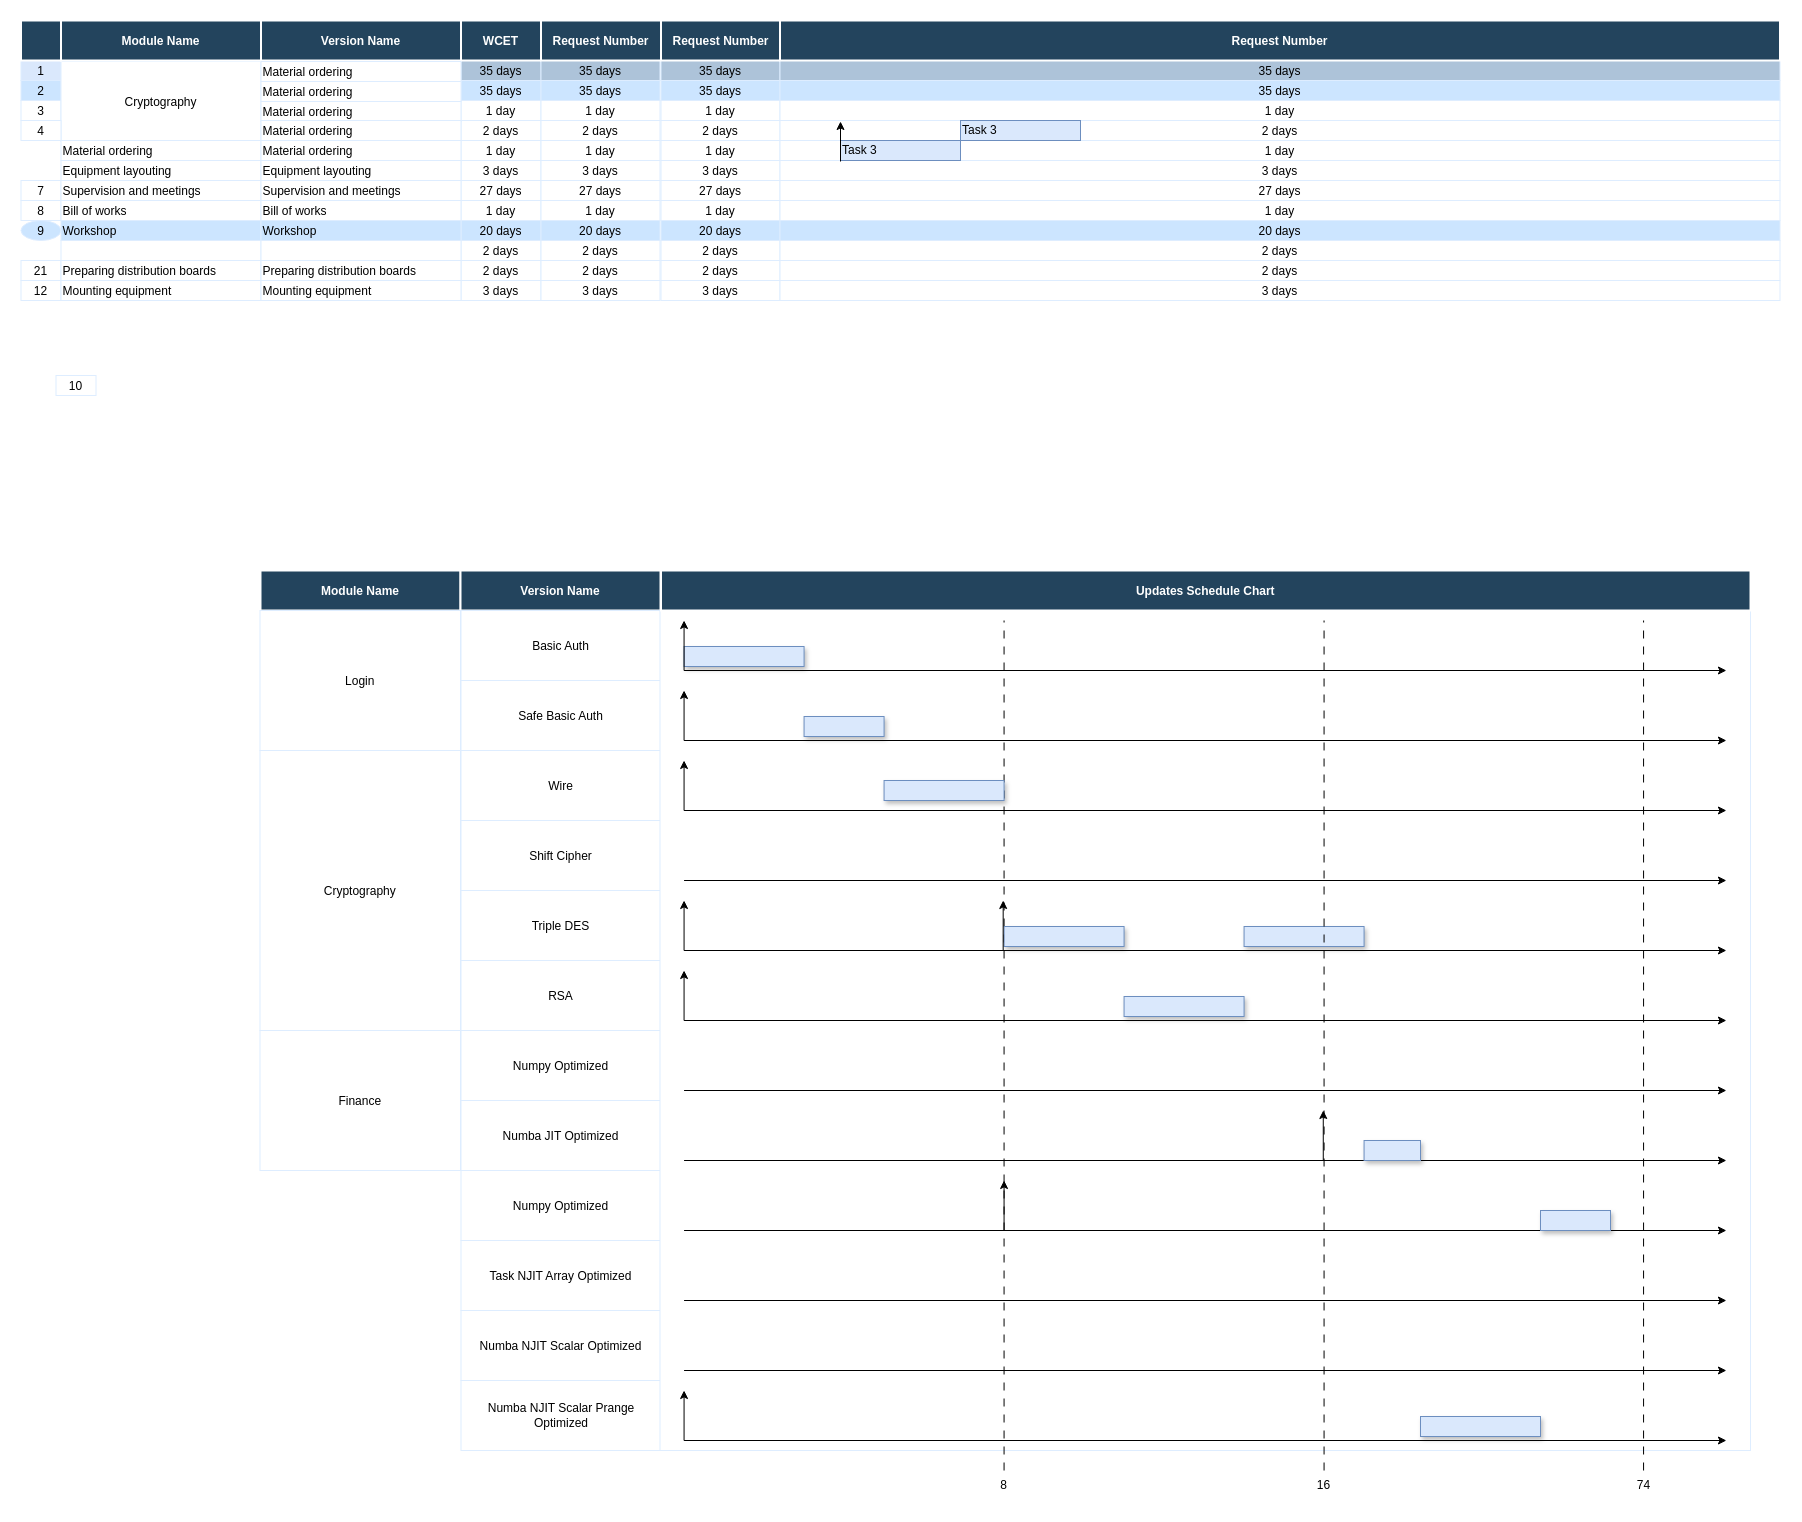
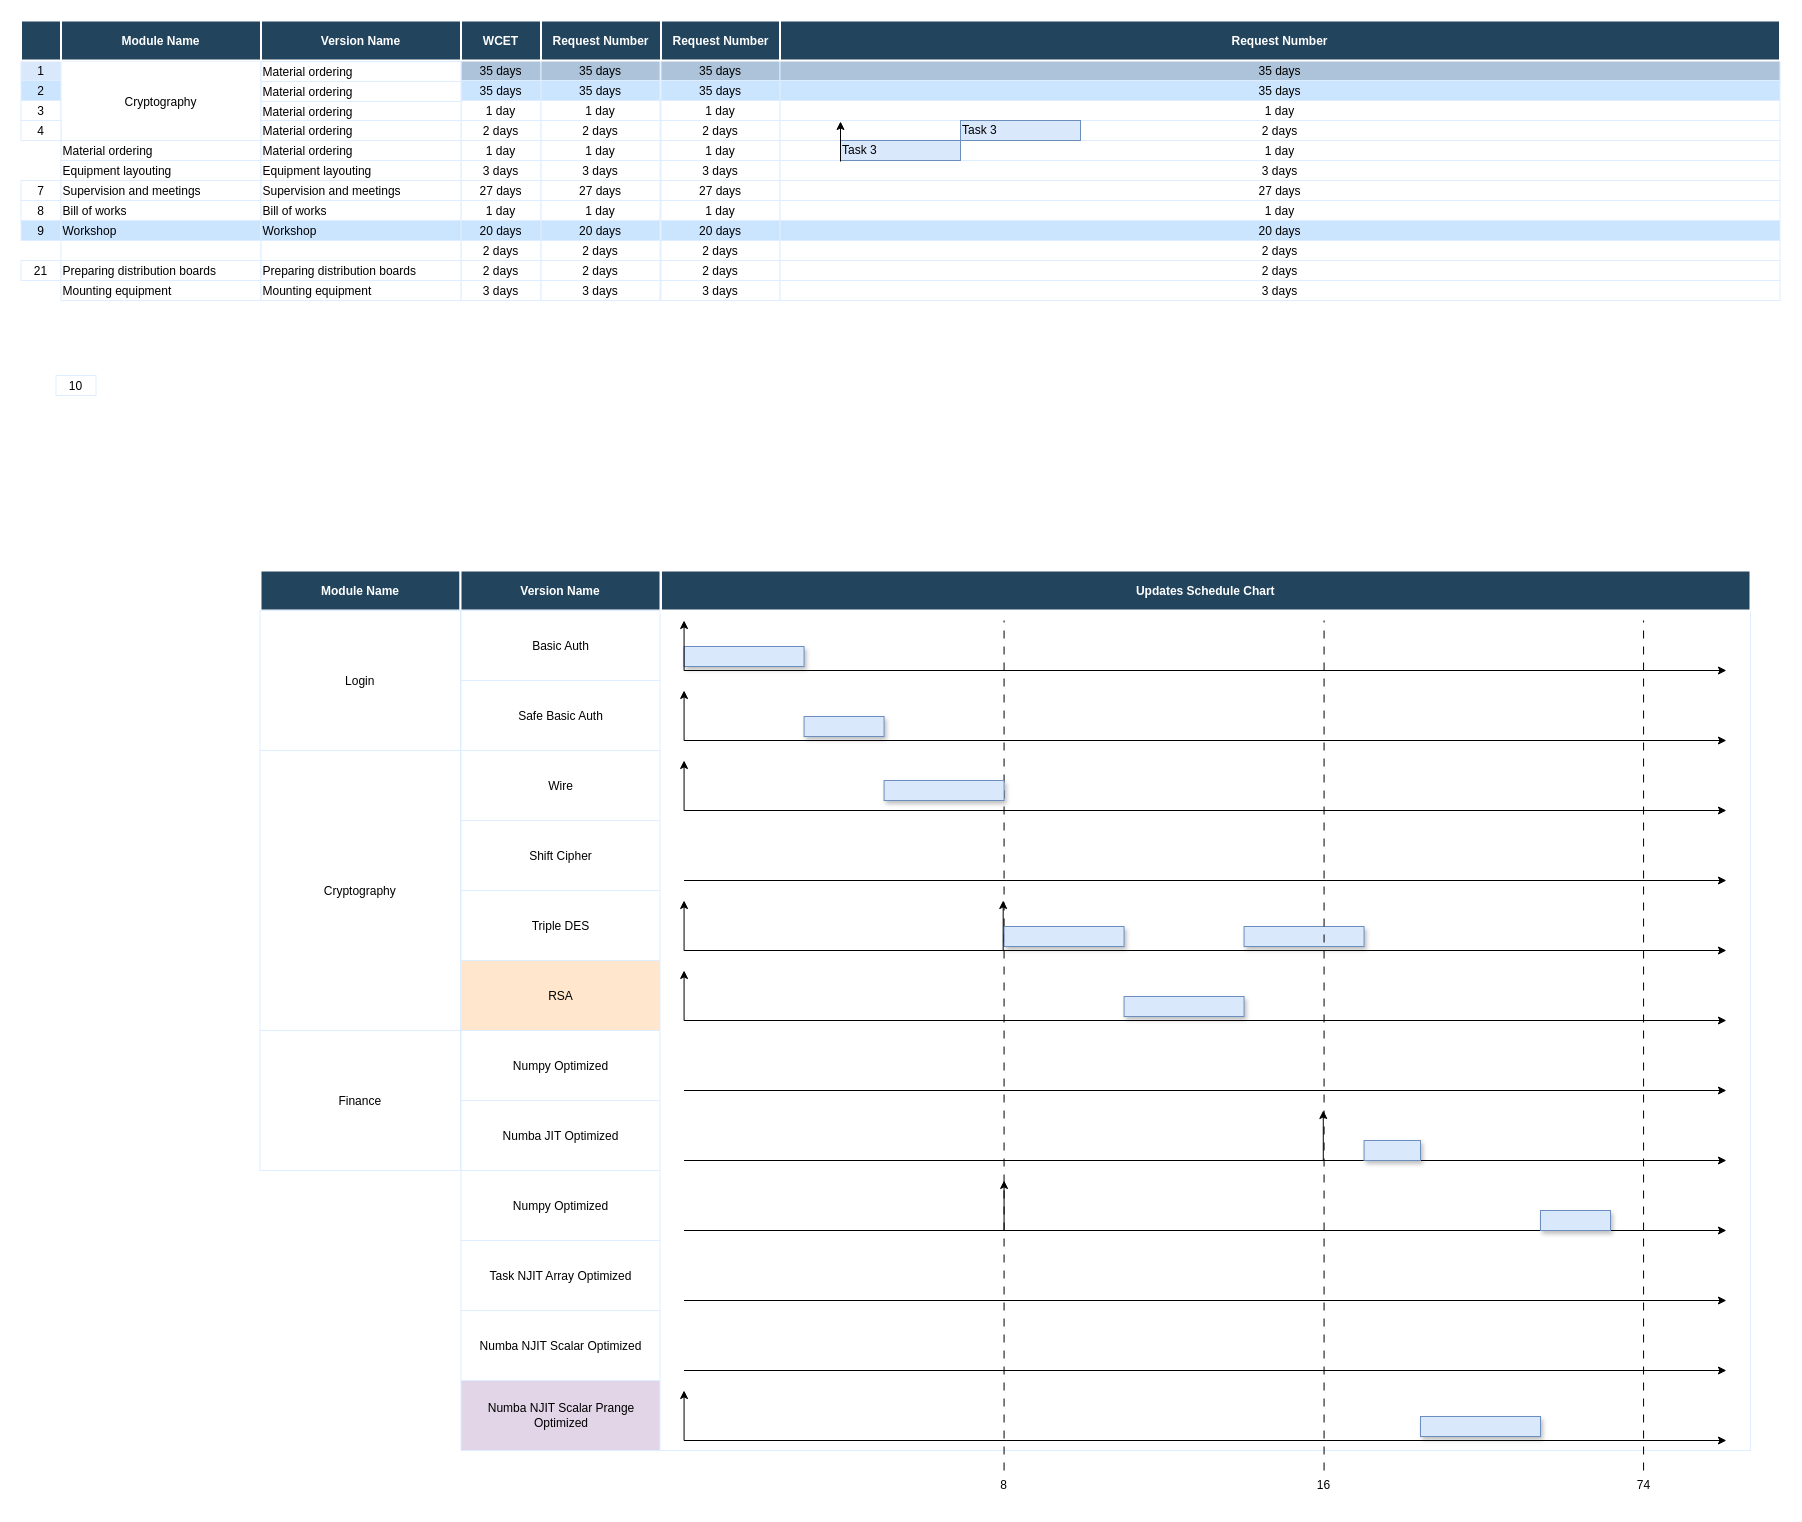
node "9": shape ellipse -> rectangle
node "12": removed
node "RSA": fillcolor #ffffff -> #ffe6cc
node "Numba NJIT Scalar Prange Optimized": fillcolor #ffffff -> #e1d5e7
